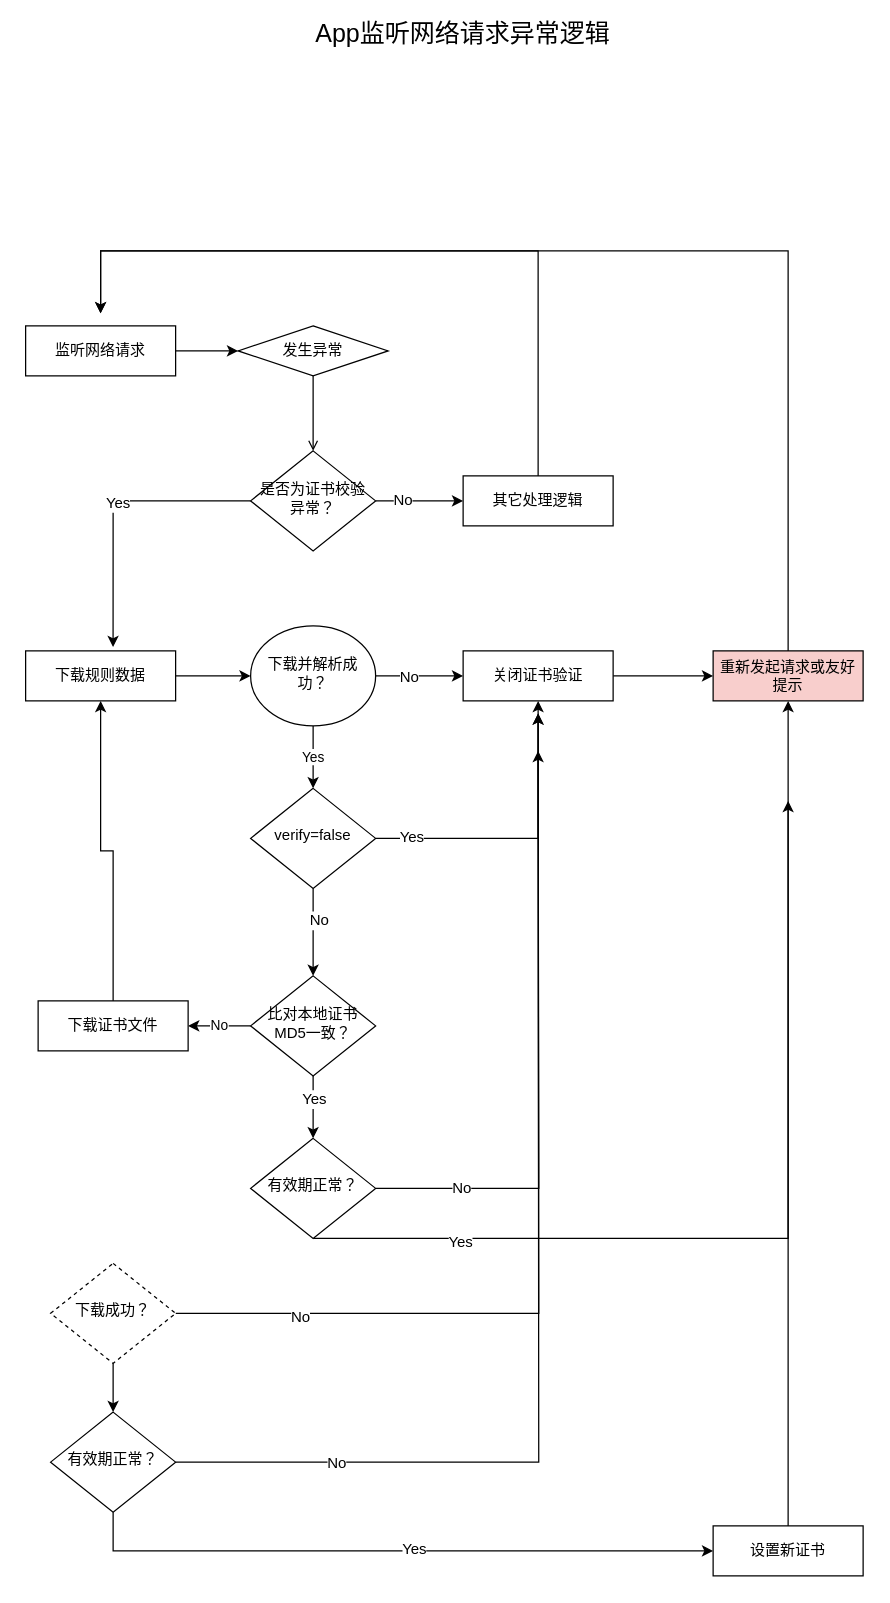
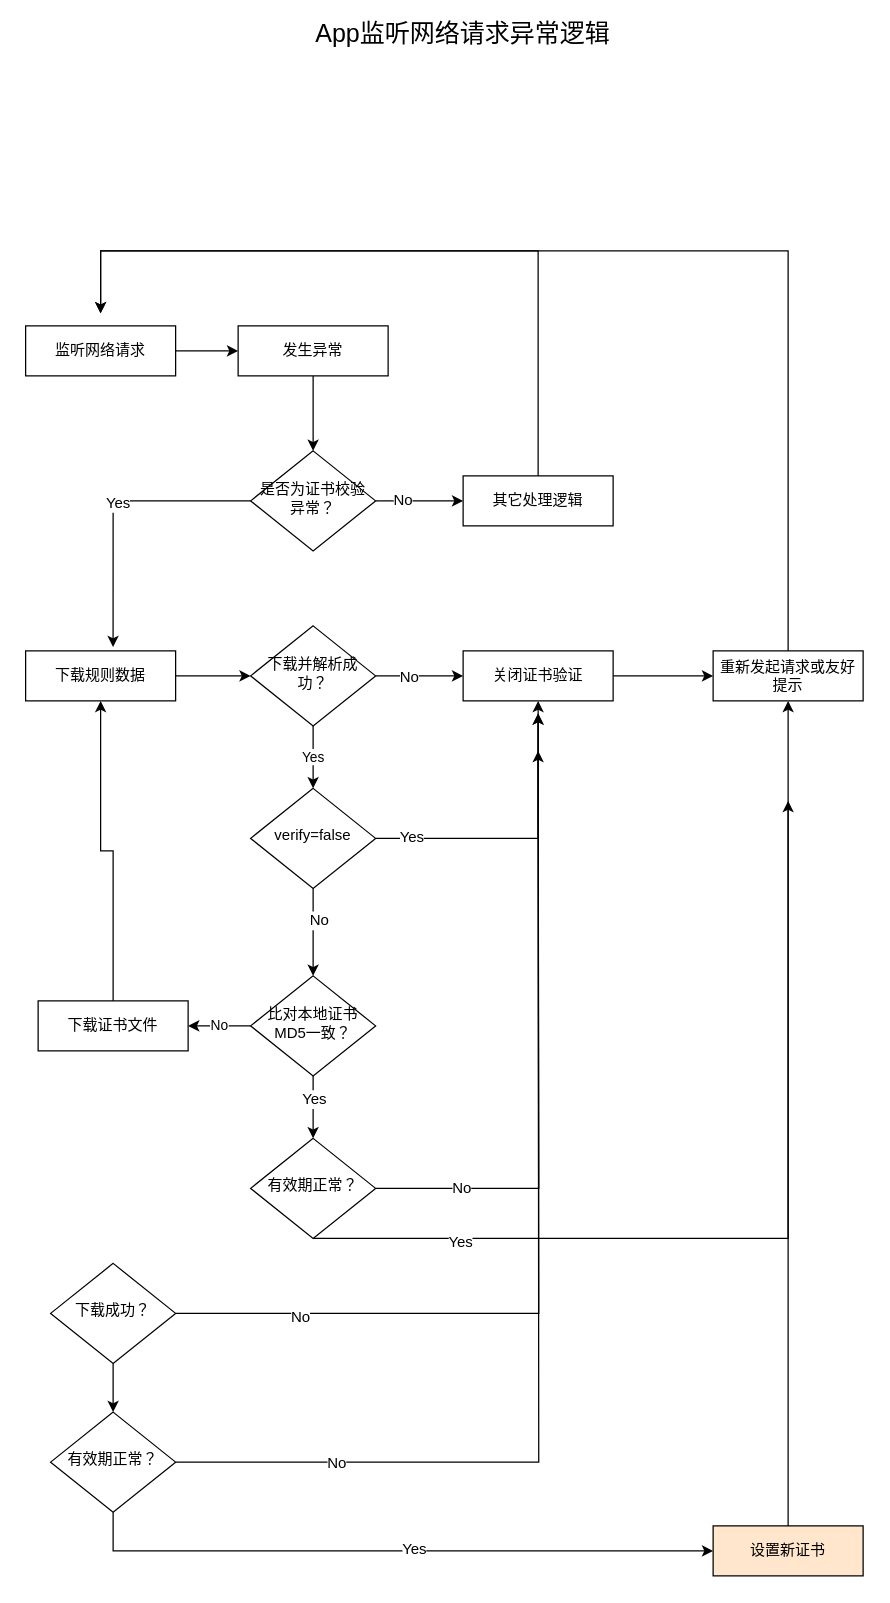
node "发生异常": shape diamond -> rectangle
edge "发生异常" -> "是否为证书校验异常？": arrowhead open -> classic
node "下载并解析成功？": shape ellipse -> diamond
node "重新发起请求或友好提示": fillcolor #f8cecc -> #ffffff
node "下载成功？": style dashed -> solid
node "设置新证书": fillcolor #ffffff -> #ffe6cc
